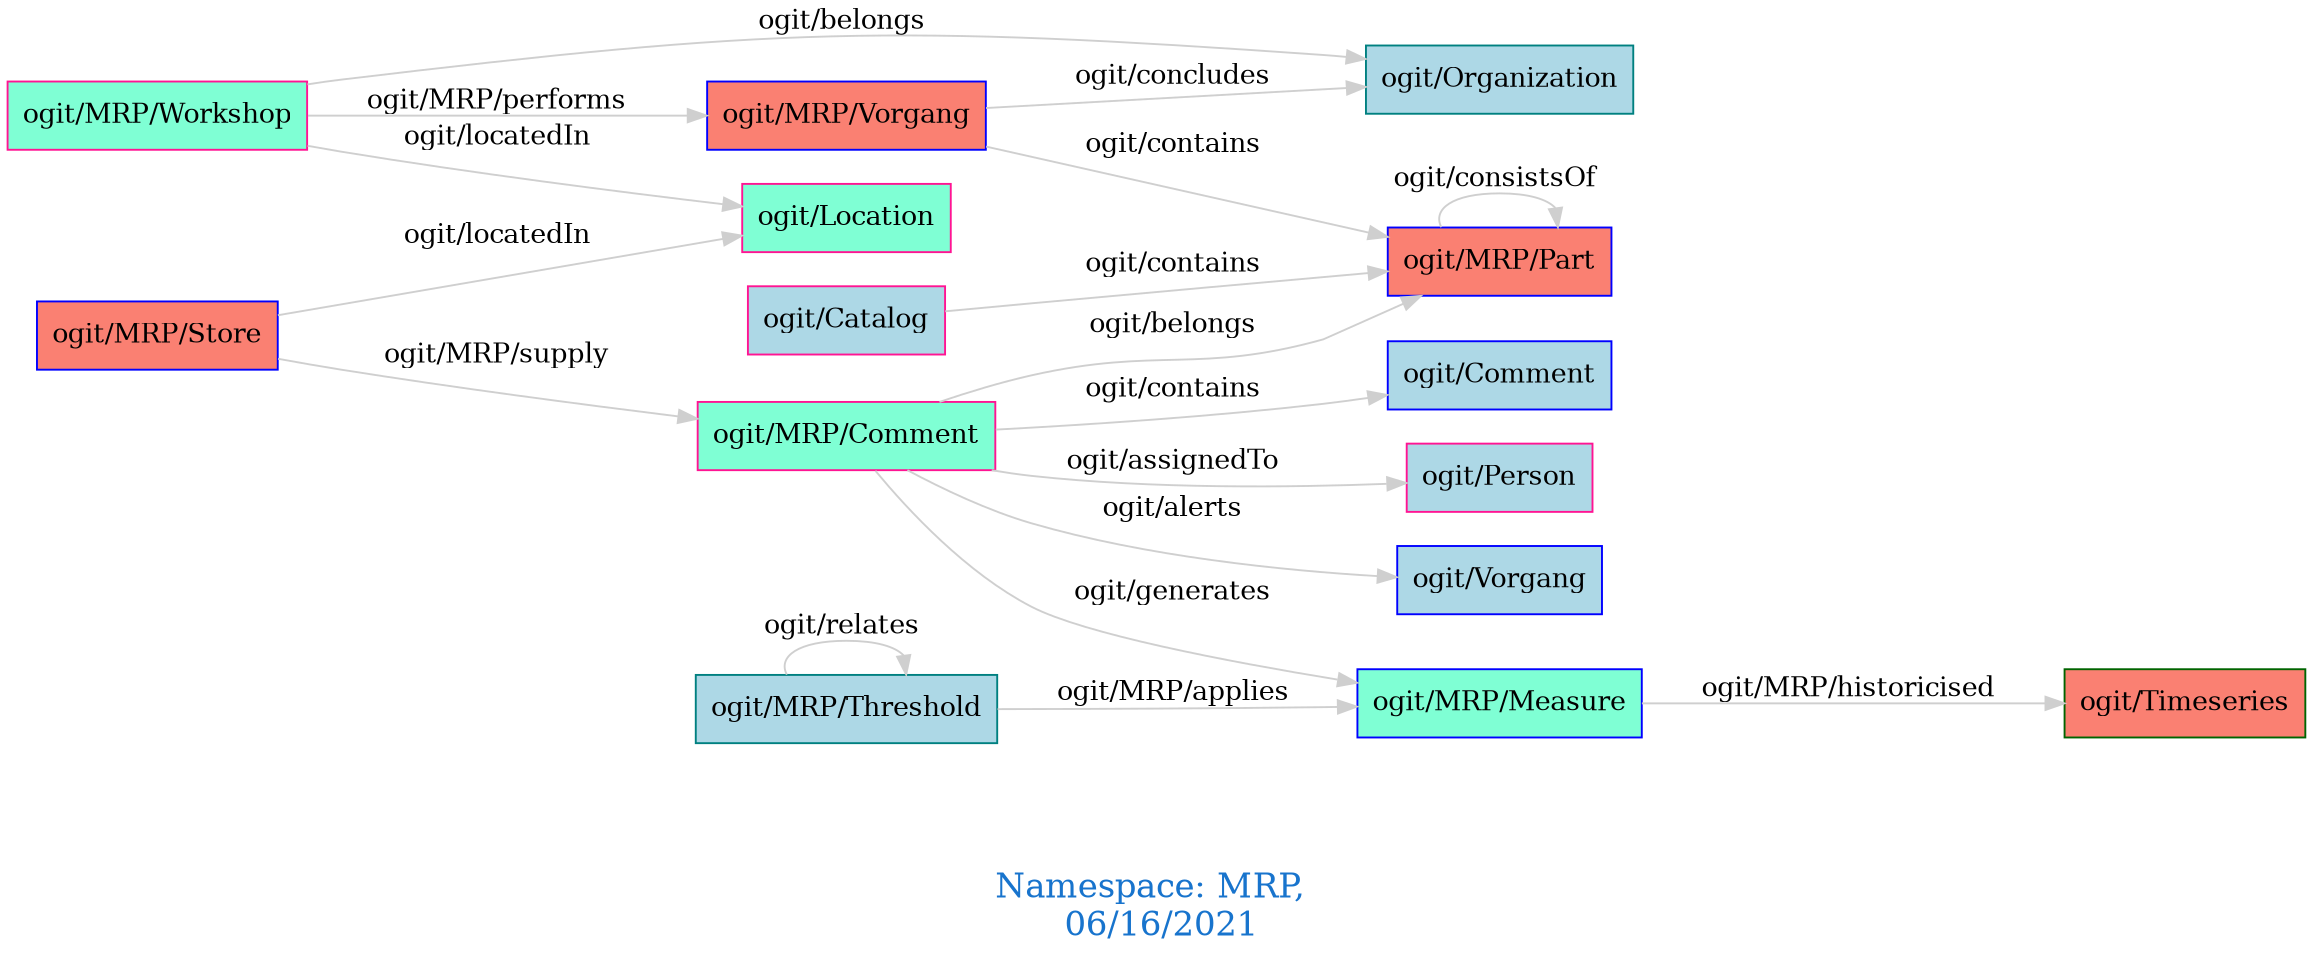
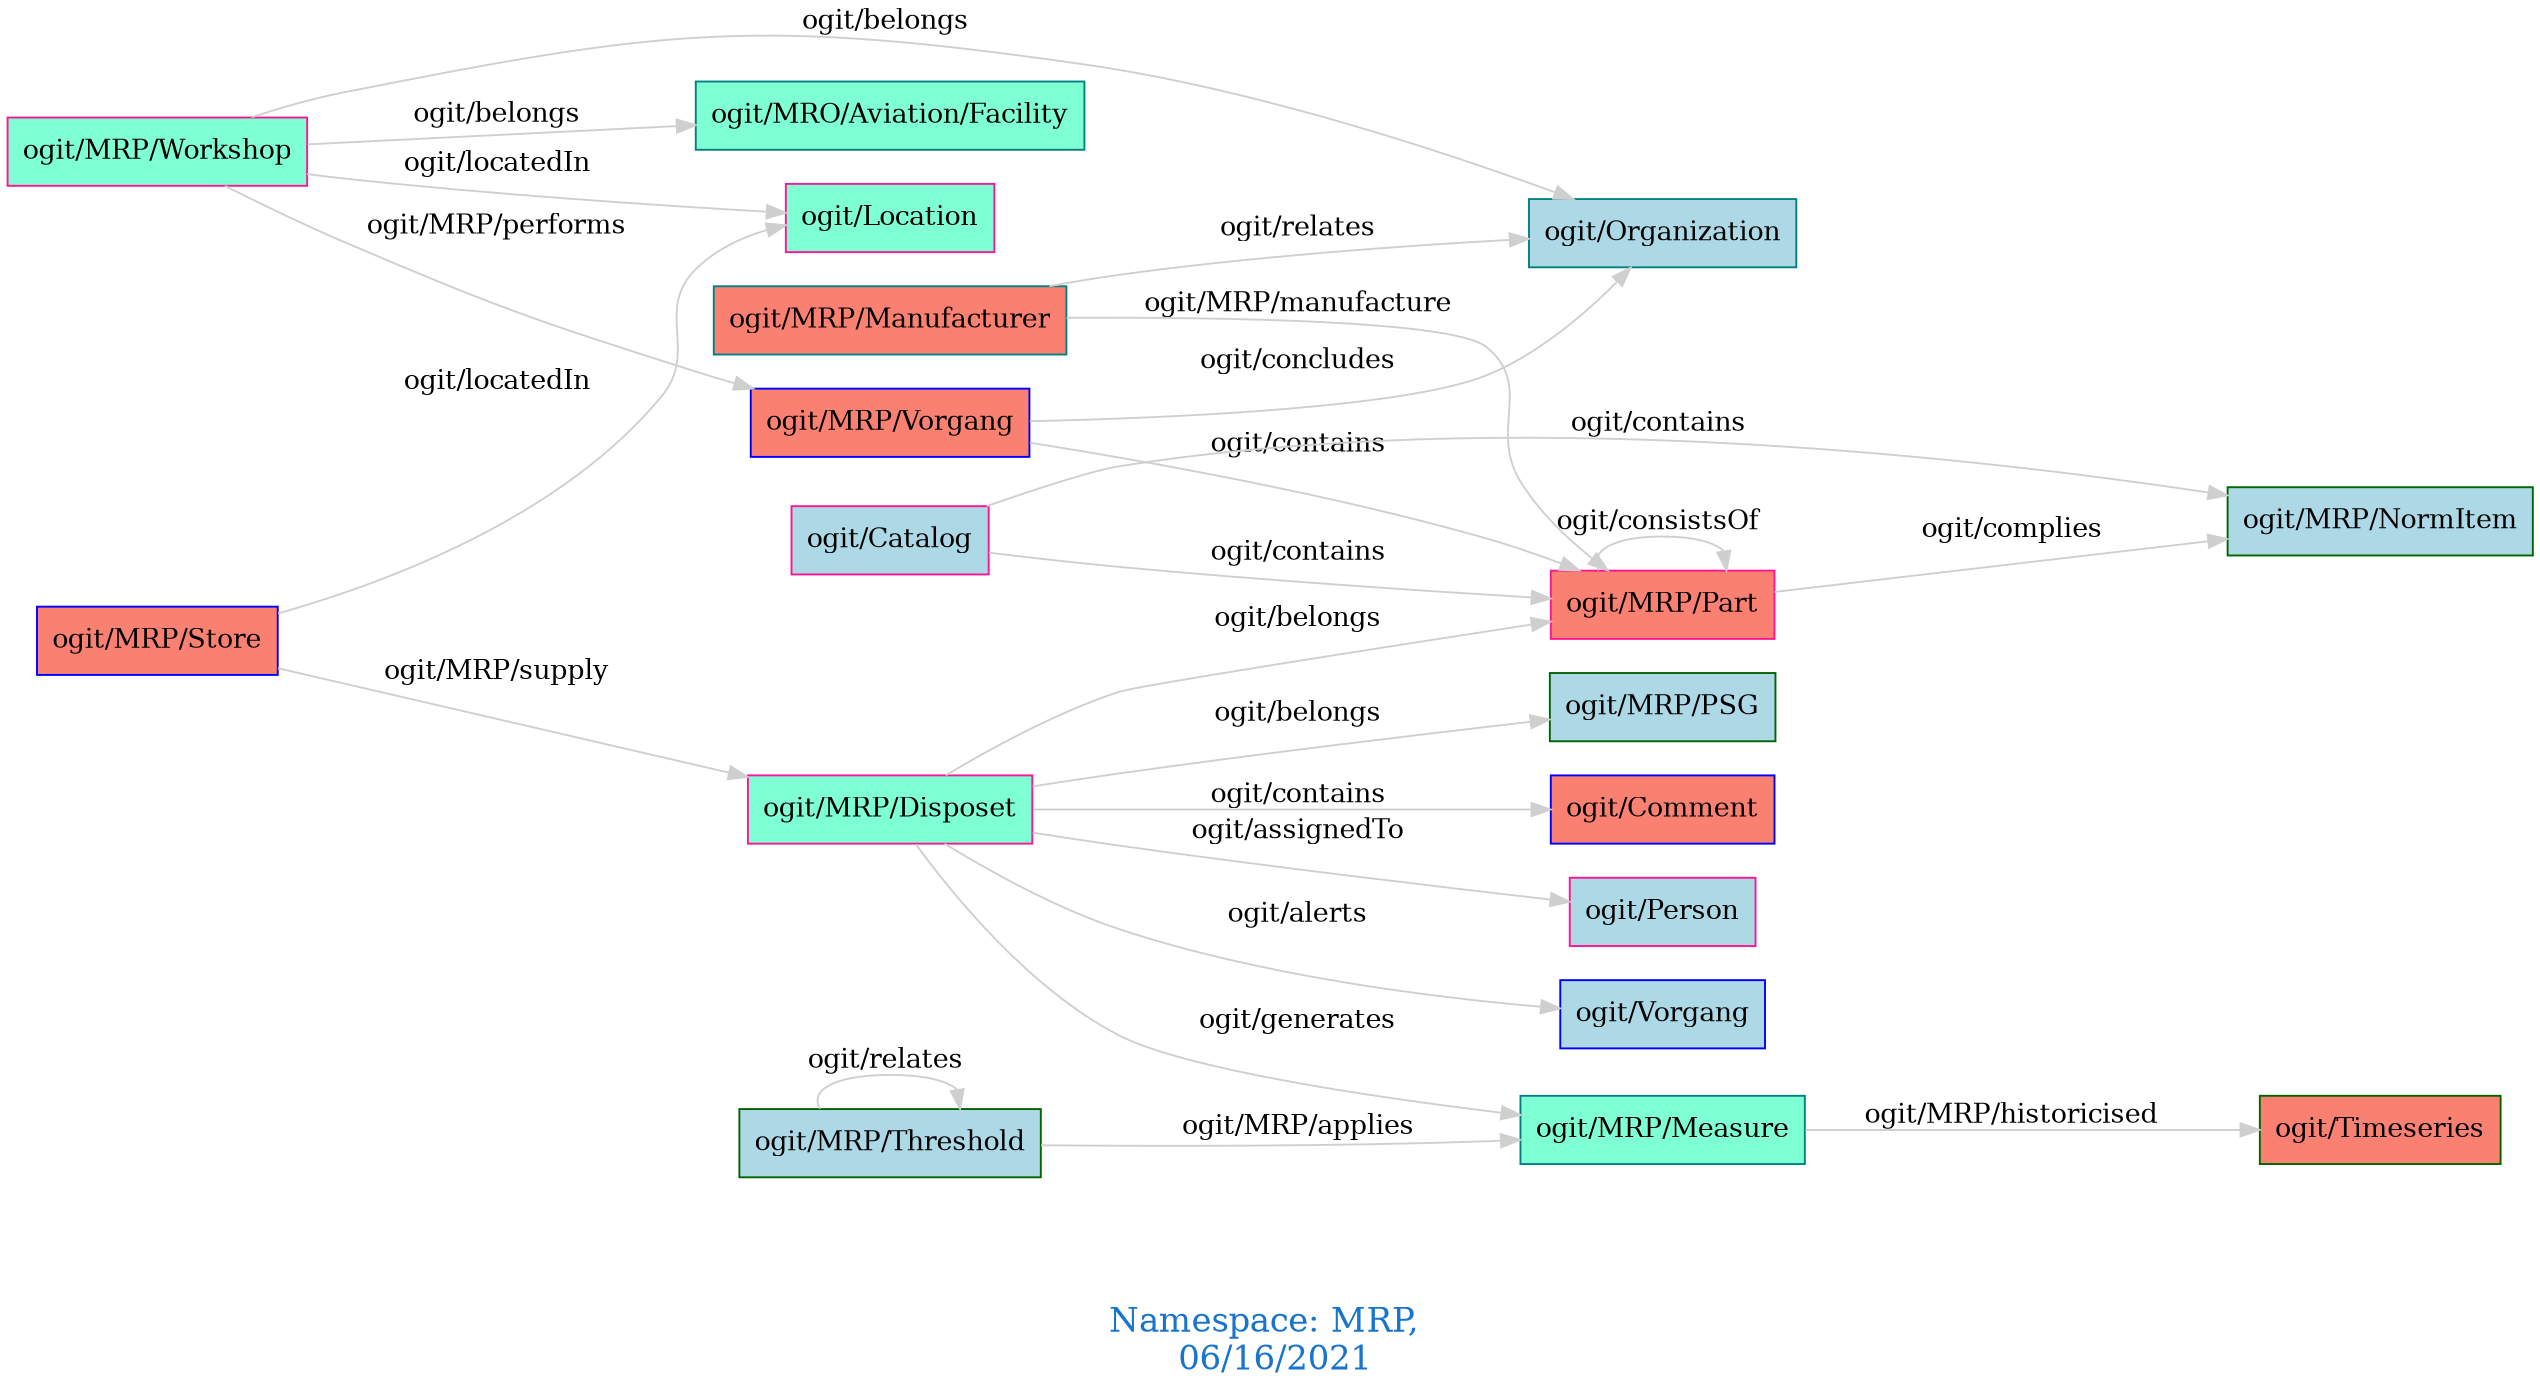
node "ogit/MRO/Aviation/Facility": added
node "ogit/MRP/Part": color blue -> deeppink
node "ogit/MRP/Manufacturer": added
node "ogit/Comment": fillcolor lightblue -> salmon
node "ogit/MRP/Comment": label "ogit/MRP/Comment" -> "ogit/MRP/Disposet"
node "ogit/MRP/NormItem": added
node "ogit/MRP/Measure": color blue -> teal
node "ogit/MRP/PSG": added
node "ogit/MRP/Threshold": color teal -> darkgreen
